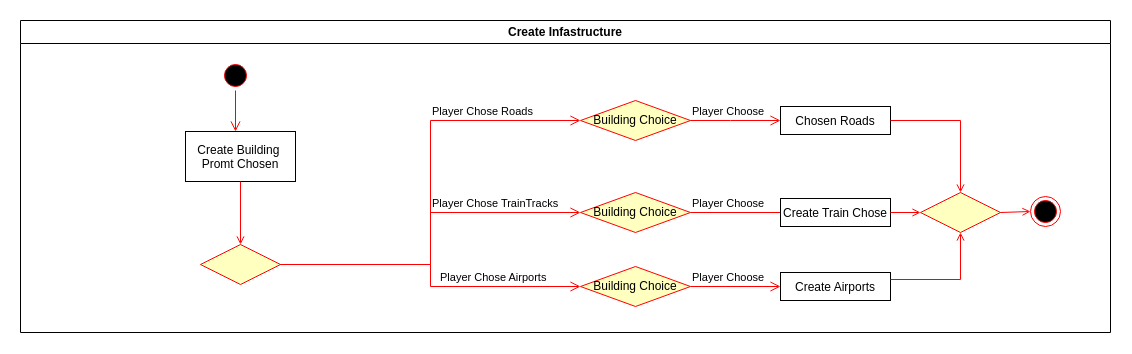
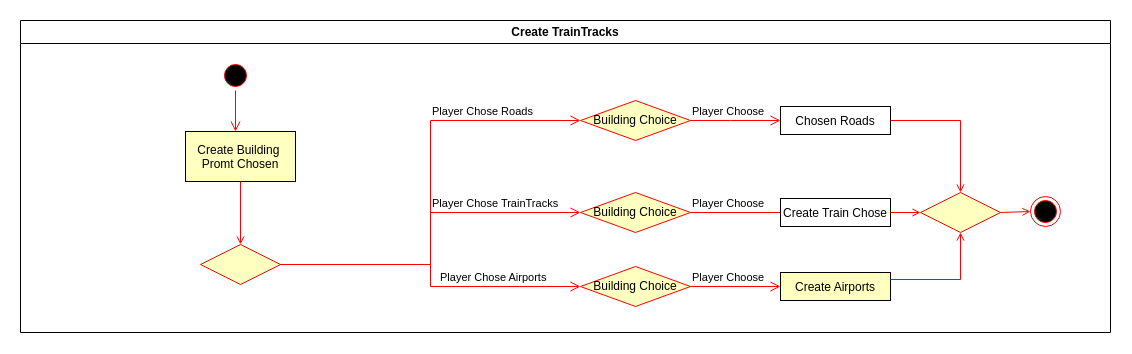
node "Create Infastructure": label "Create Infastructure" -> "Create TrainTracks"
node "Create Building Promt Chosen": fillcolor #ffffff -> #ffffc0
node "Create Airports": fillcolor #ffffff -> #ffffc0
